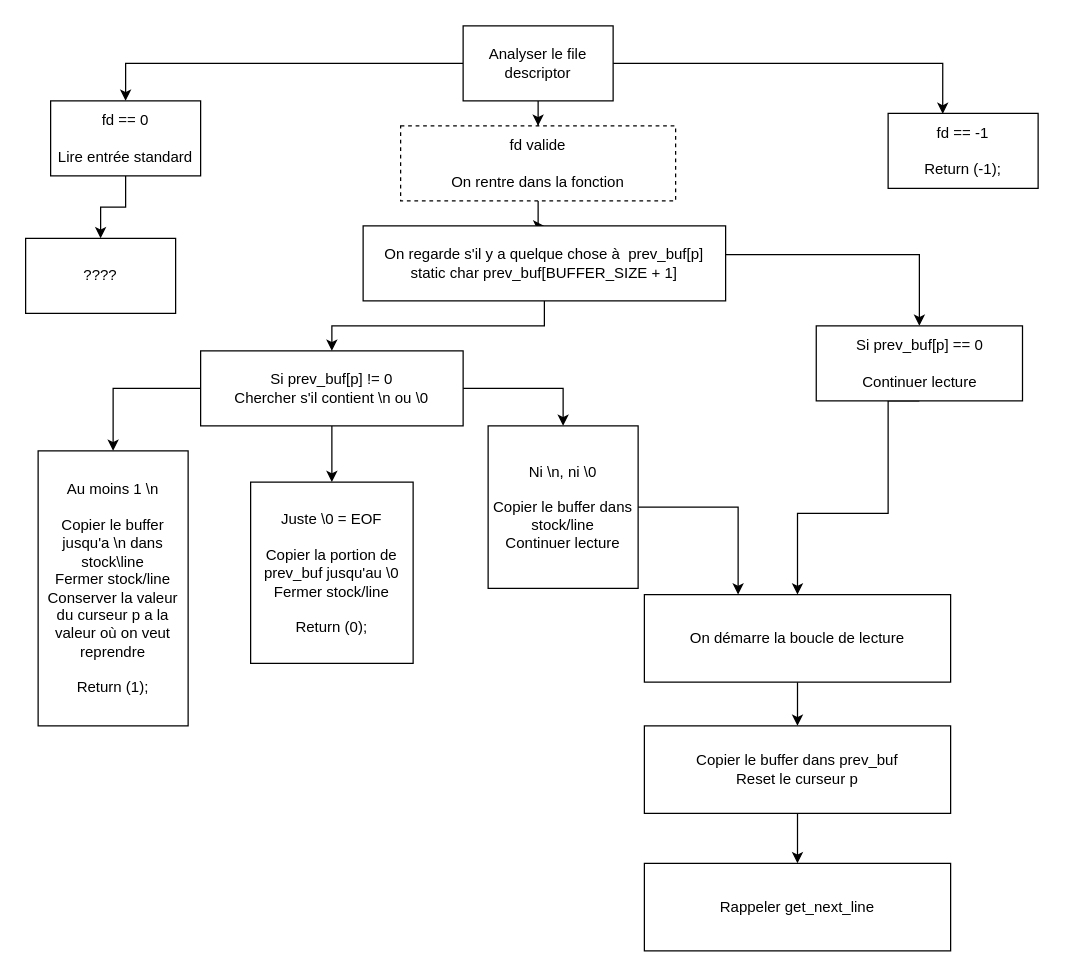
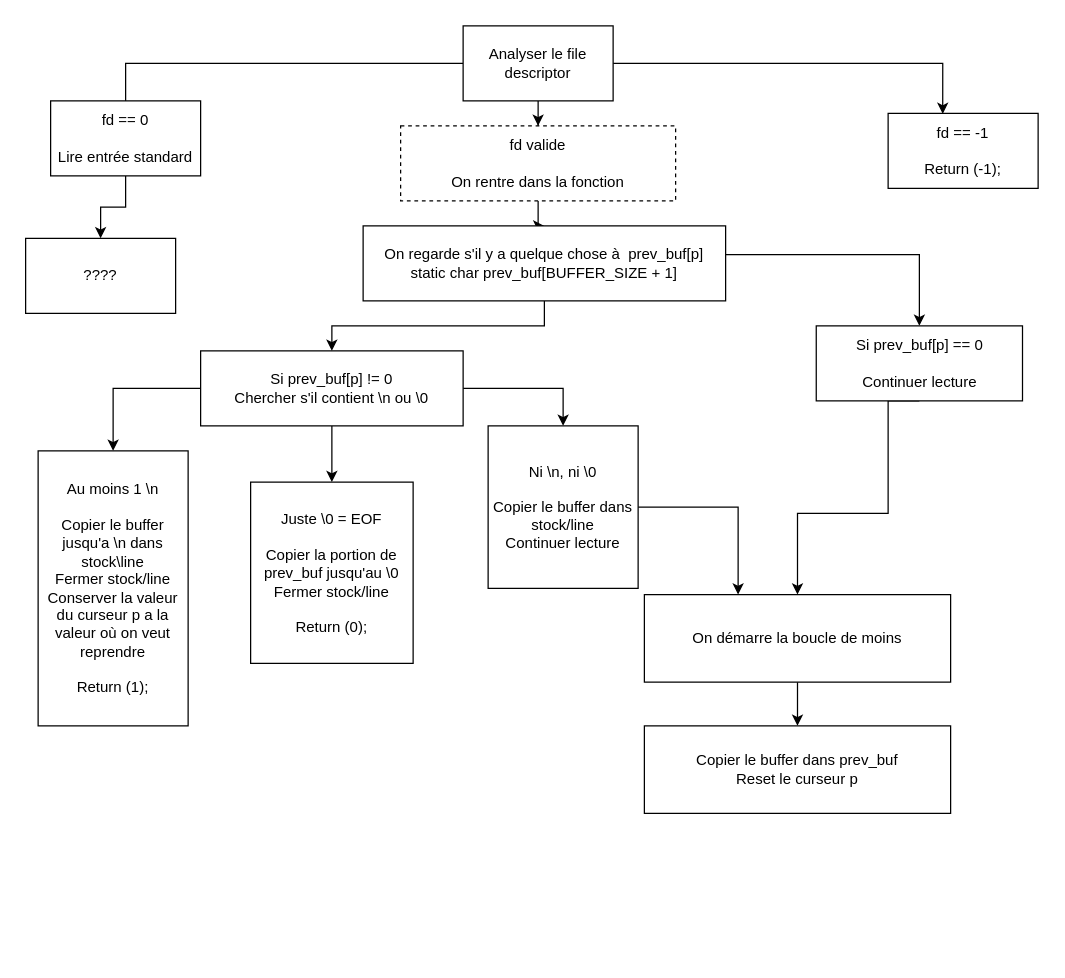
edge "Analyser le file descriptor" -> "fd == 0 Lire entrée standard": arrowhead classic -> none
node "On démarre la boucle de lecture": label "On démarre la boucle de lecture" -> "On démarre la boucle de moins"
edge "Copier le buffer dans prev_buf Reset le curseur p" -> "Rappeler get_next_line": removed
node "Rappeler get_next_line": removed
